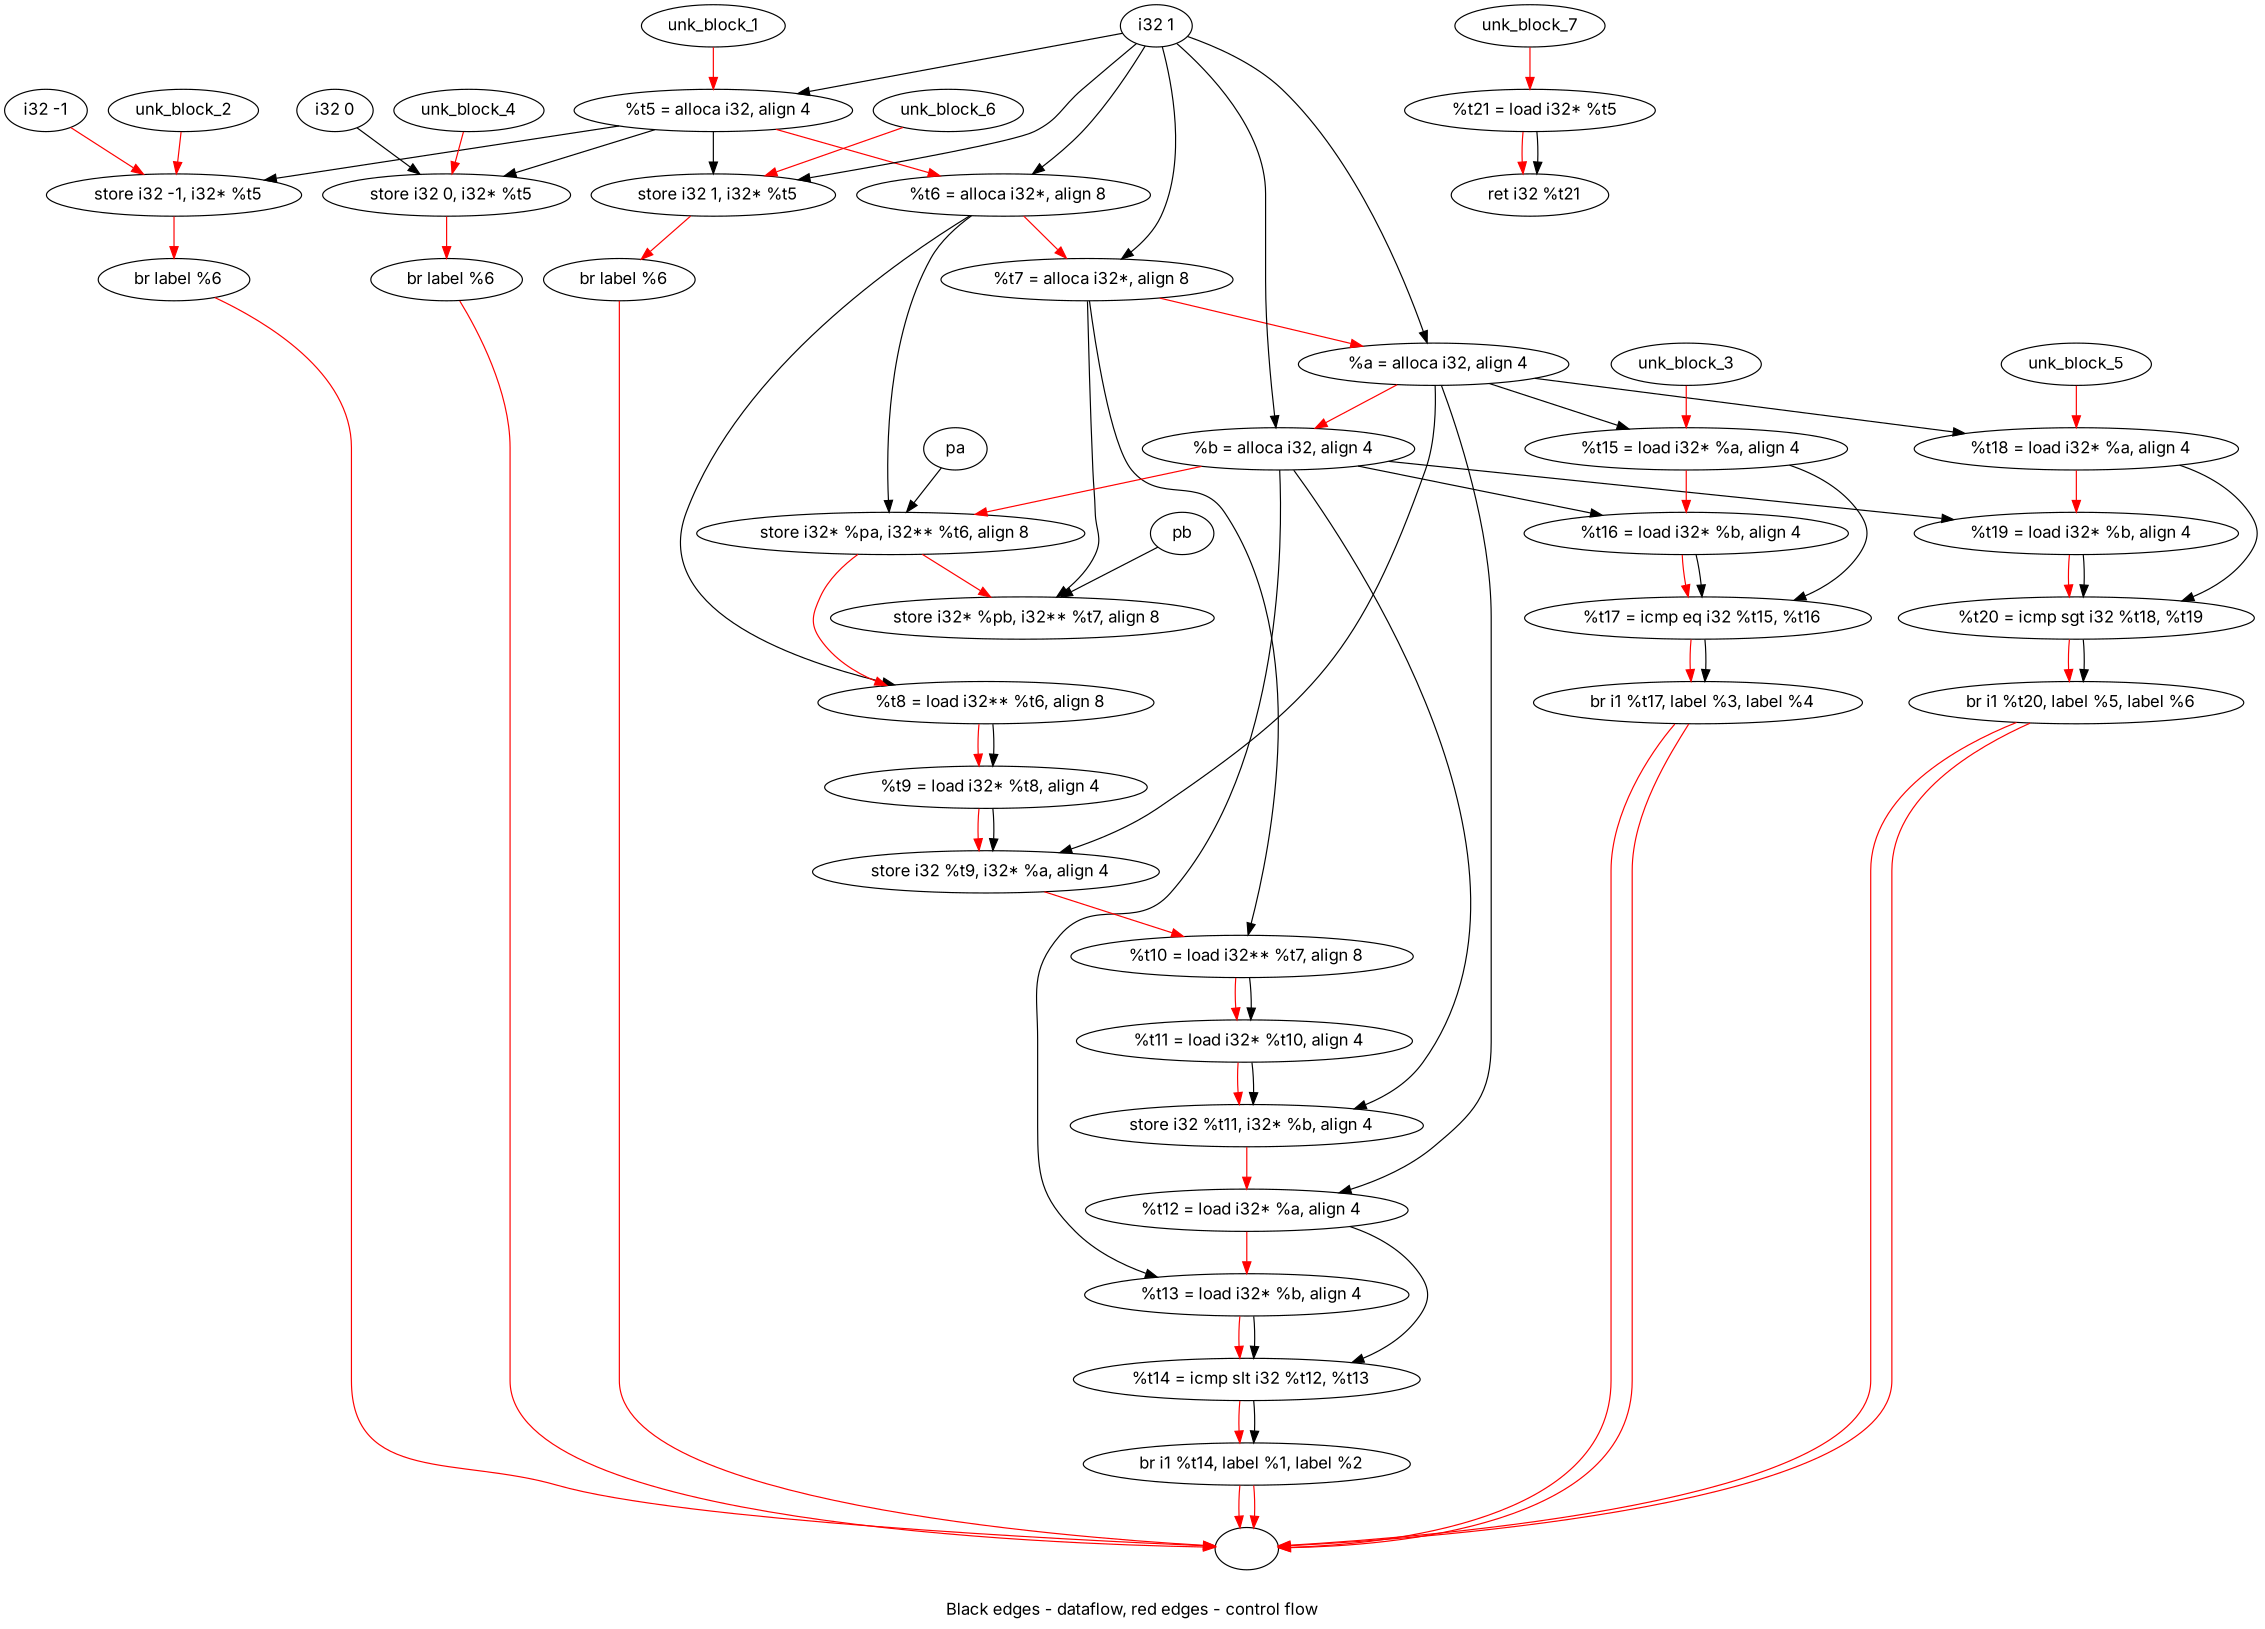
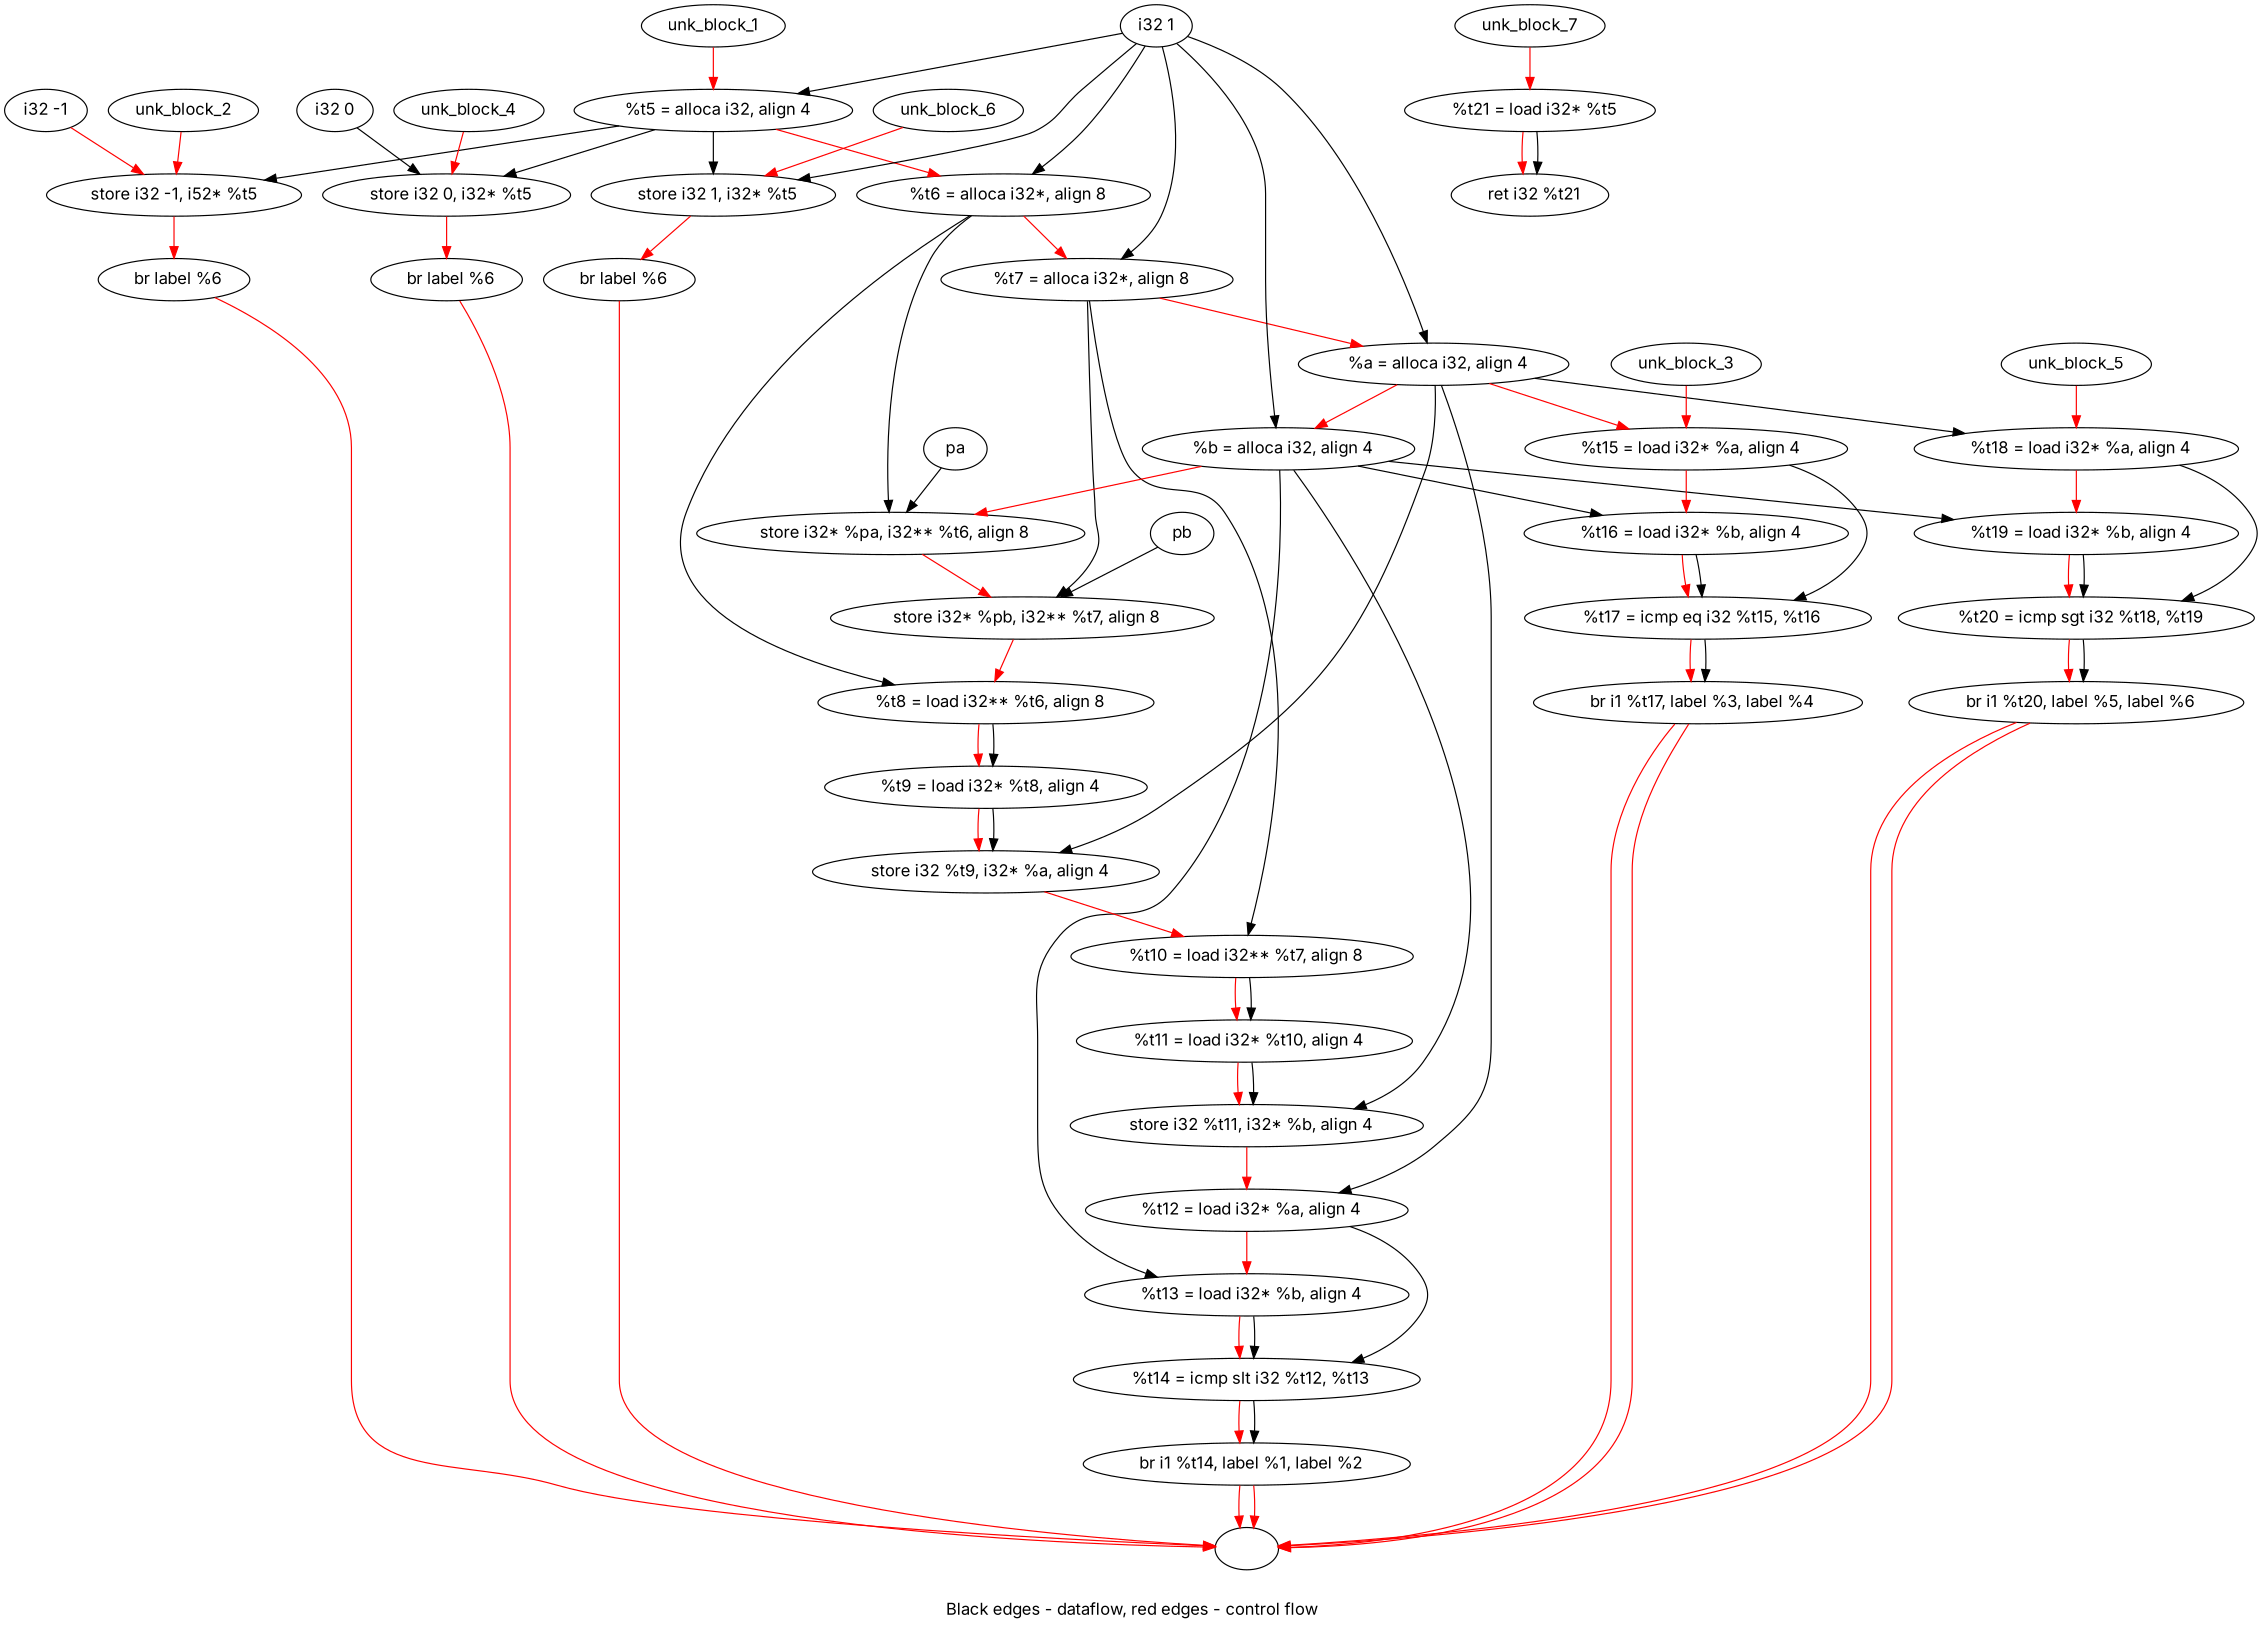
node "store i32 -1, i32* %t5": label "store i32 -1, i32* %t5" -> "store i32 -1, i52* %t5"
edge "%a = alloca i32, align 4" -> "%t15 = load i32* %a, align 4": color black -> red
edge "store i32* %pa, i32** %t6, align 8" -> "%t8 = load i32** %t6, align 8": now "store i32* %pb, i32** %t7, align 8" -> "%t8 = load i32** %t6, align 8"
